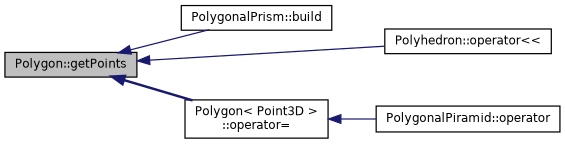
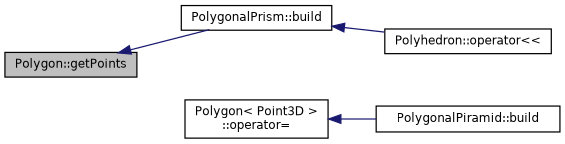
edge "Polyhedron::operator<<" -> "Polygon::getPoints": now "Polyhedron::operator<<" -> "PolygonalPrism::build"
edge "Polygon< Point3D > ::operator=" -> "Polygon::getPoints": removed
node "PolygonalPiramid::operator": label "PolygonalPiramid::operator" -> "PolygonalPiramid::build"
